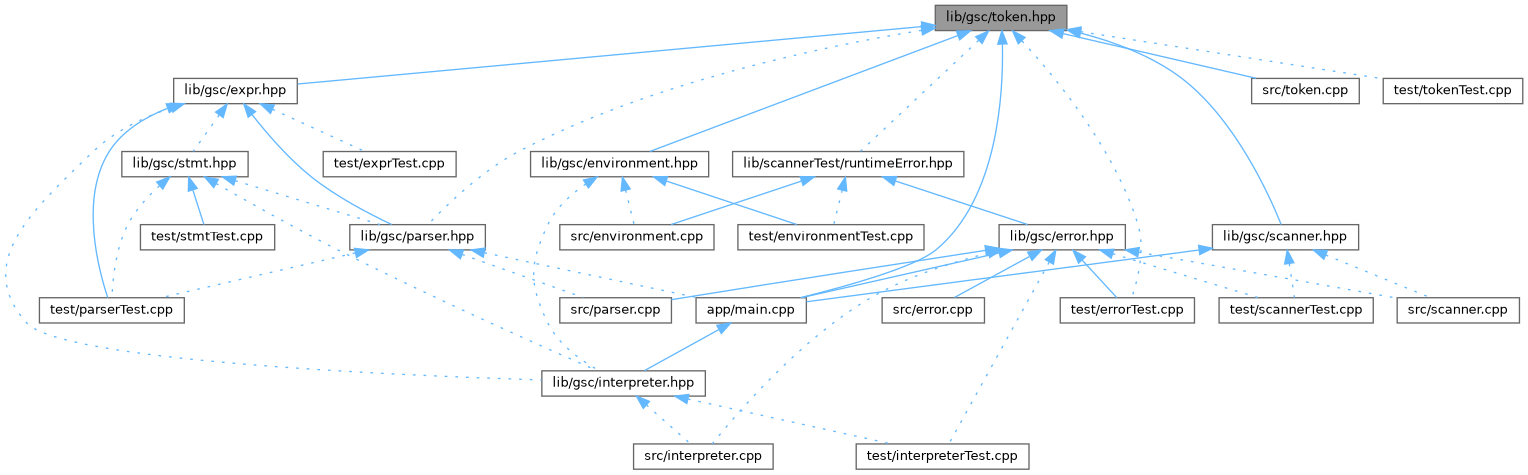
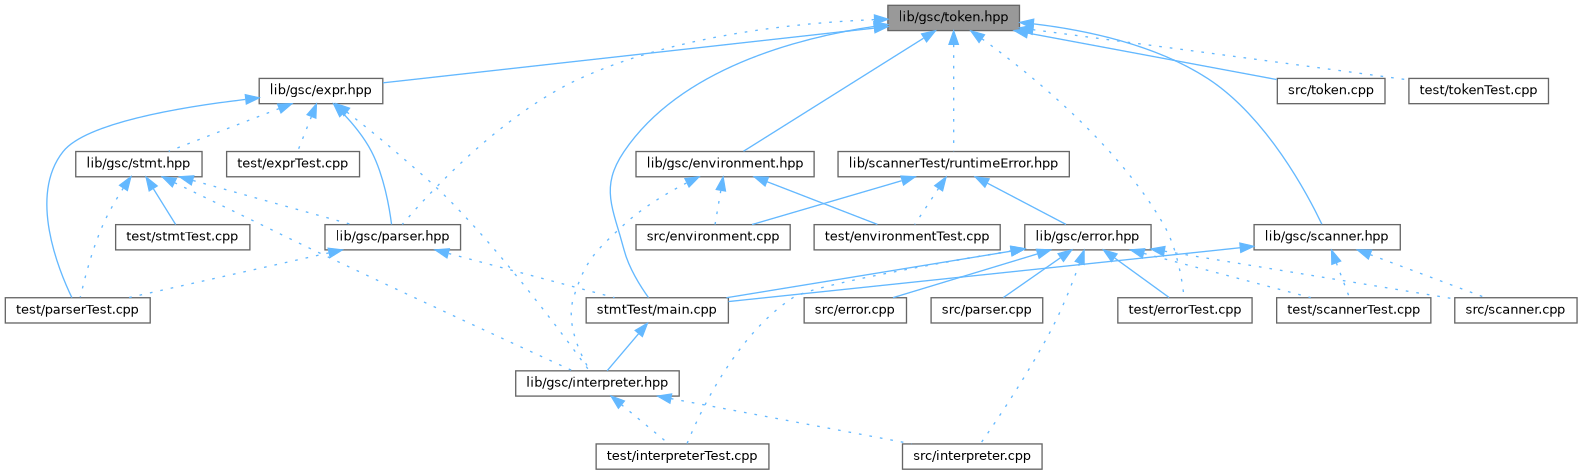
edge "src/parser.cpp" -> "lib/gsc/parser.hpp": removed
node "app/main.cpp": label "app/main.cpp" -> "stmtTest/main.cpp"
